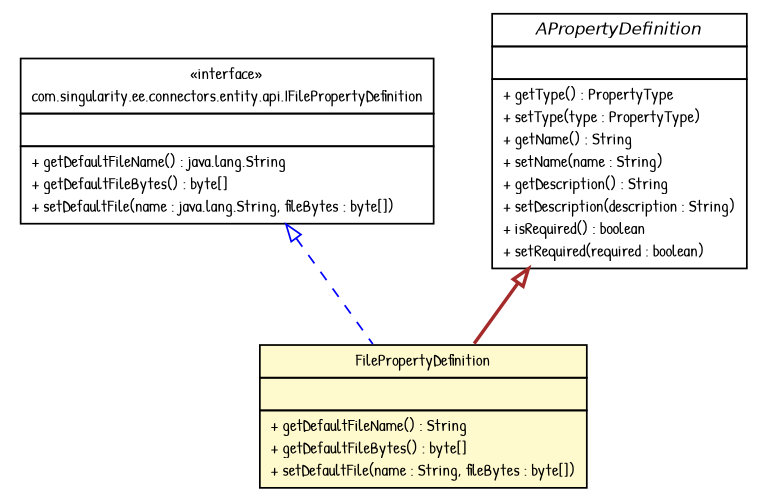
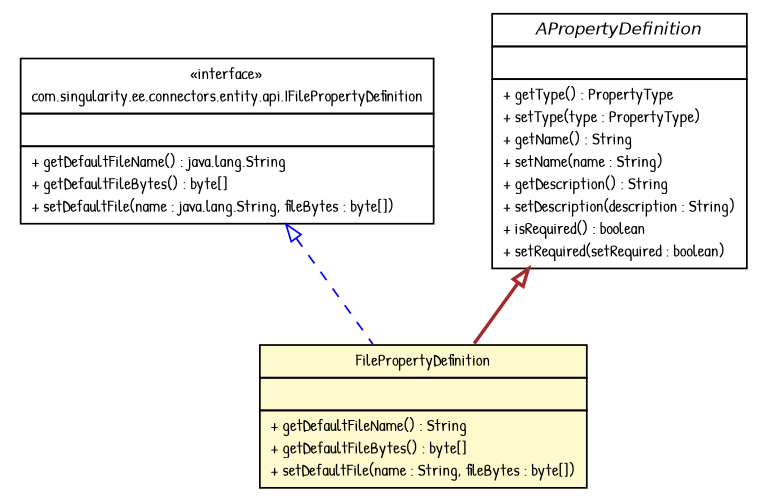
node "APropertyDefinition": text "+ setRequired(required : boolean)" -> "+ setRequired(setRequired : boolean)"
